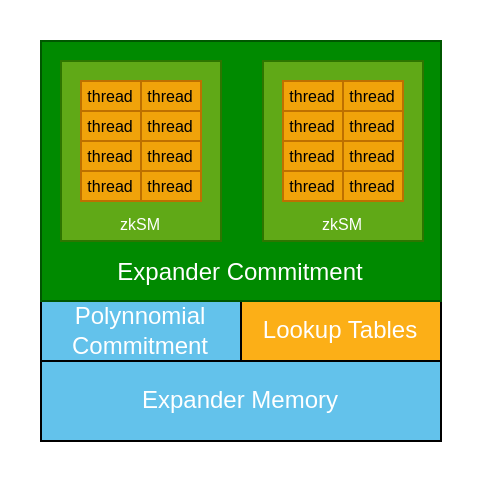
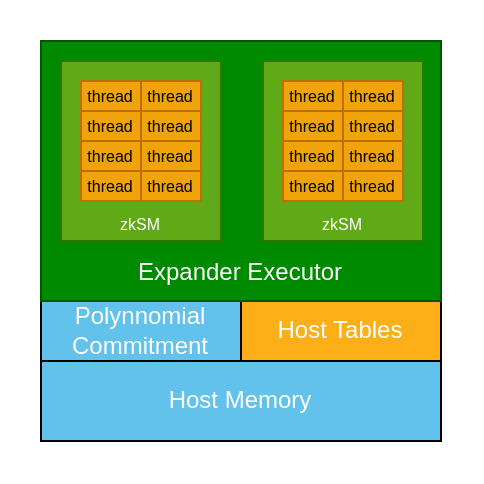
node "Expander Commitment": label "Expander Commitment" -> "Expander Executor"
node "Lookup Tables": label "Lookup Tables" -> "Host Tables"
node "Expander Memory": label "Expander Memory" -> "Host Memory"
